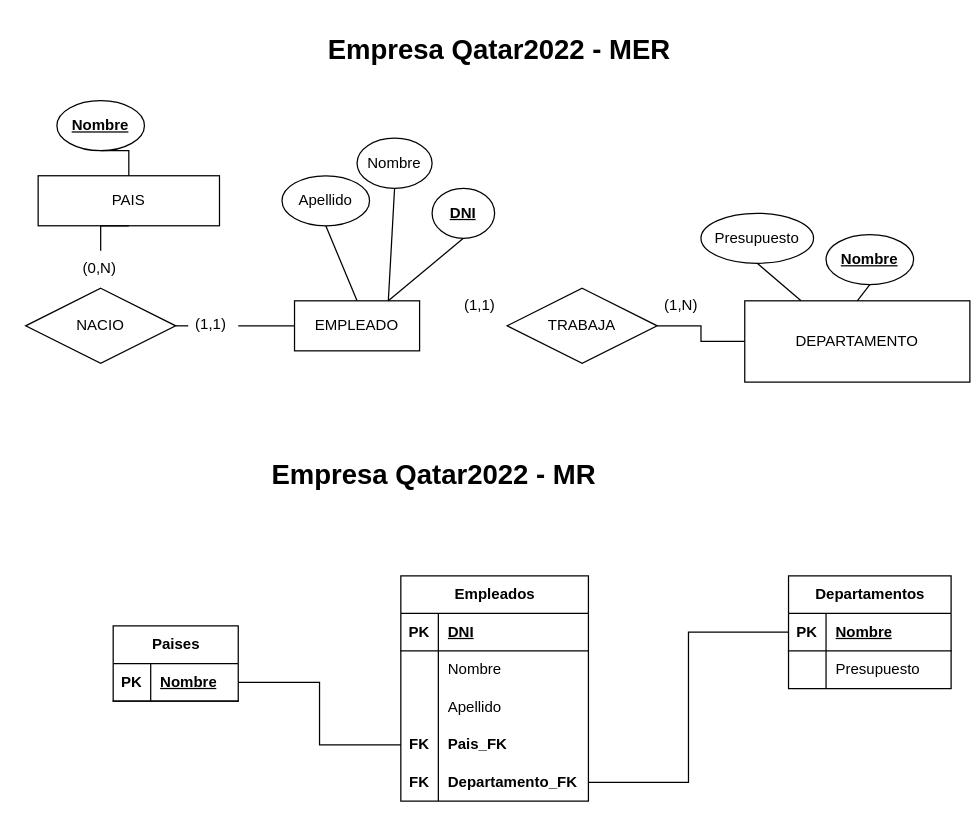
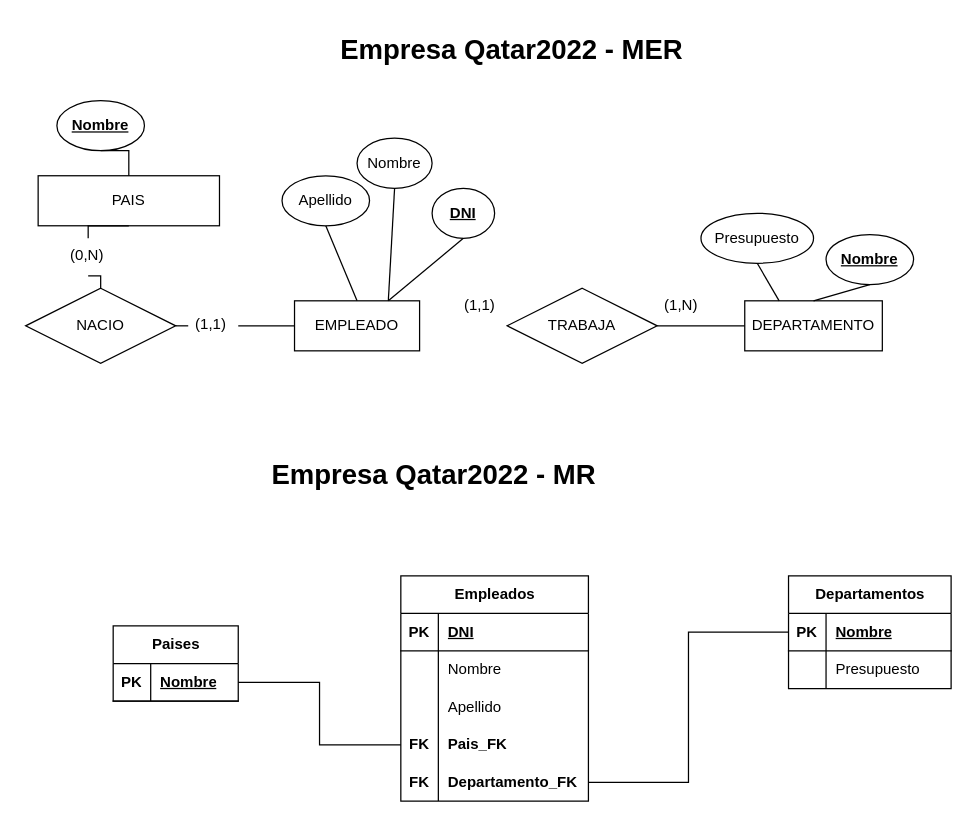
node "Empresa Qatar2022 - MER": moved (501, 51) -> (513, 51)
node "(0,N)": moved (101, 269) -> (88, 257)
node "DEPARTAMENTO": size 225x81 -> 138x50
